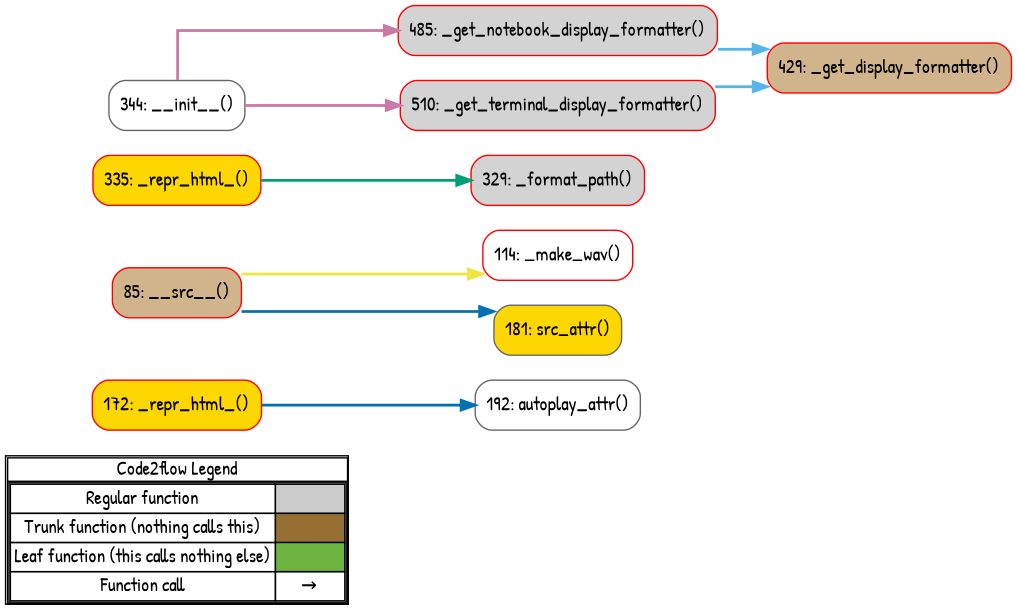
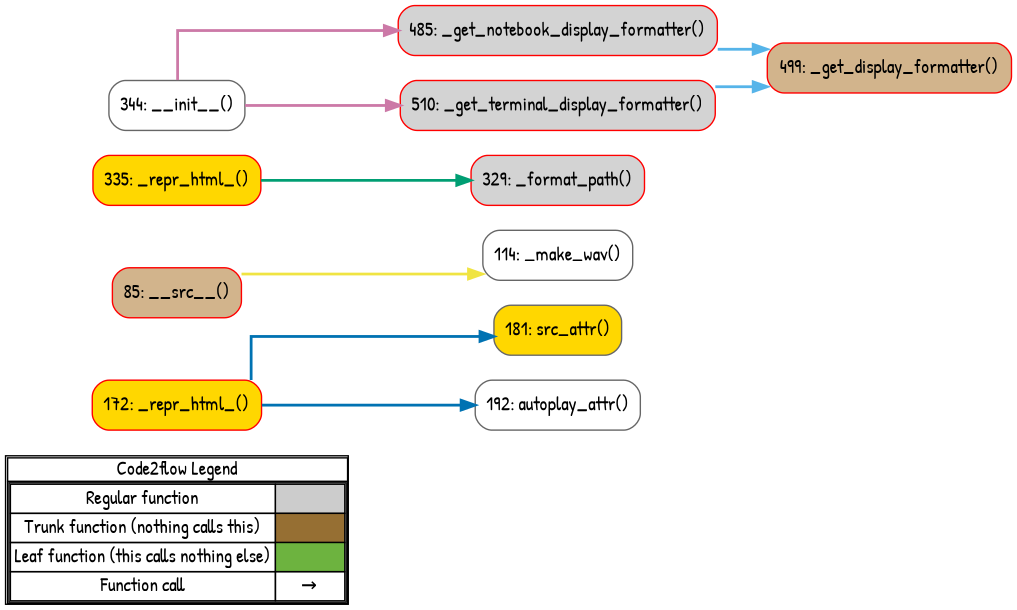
node "429: _get_display_formatter()": label "429: _get_display_formatter()" -> "499: _get_display_formatter()"
node "114: _make_wav()": color red -> gray40
edge "85: __src__()" -> "181: src_attr()": now "172: _repr_html_()" -> "181: src_attr()"
